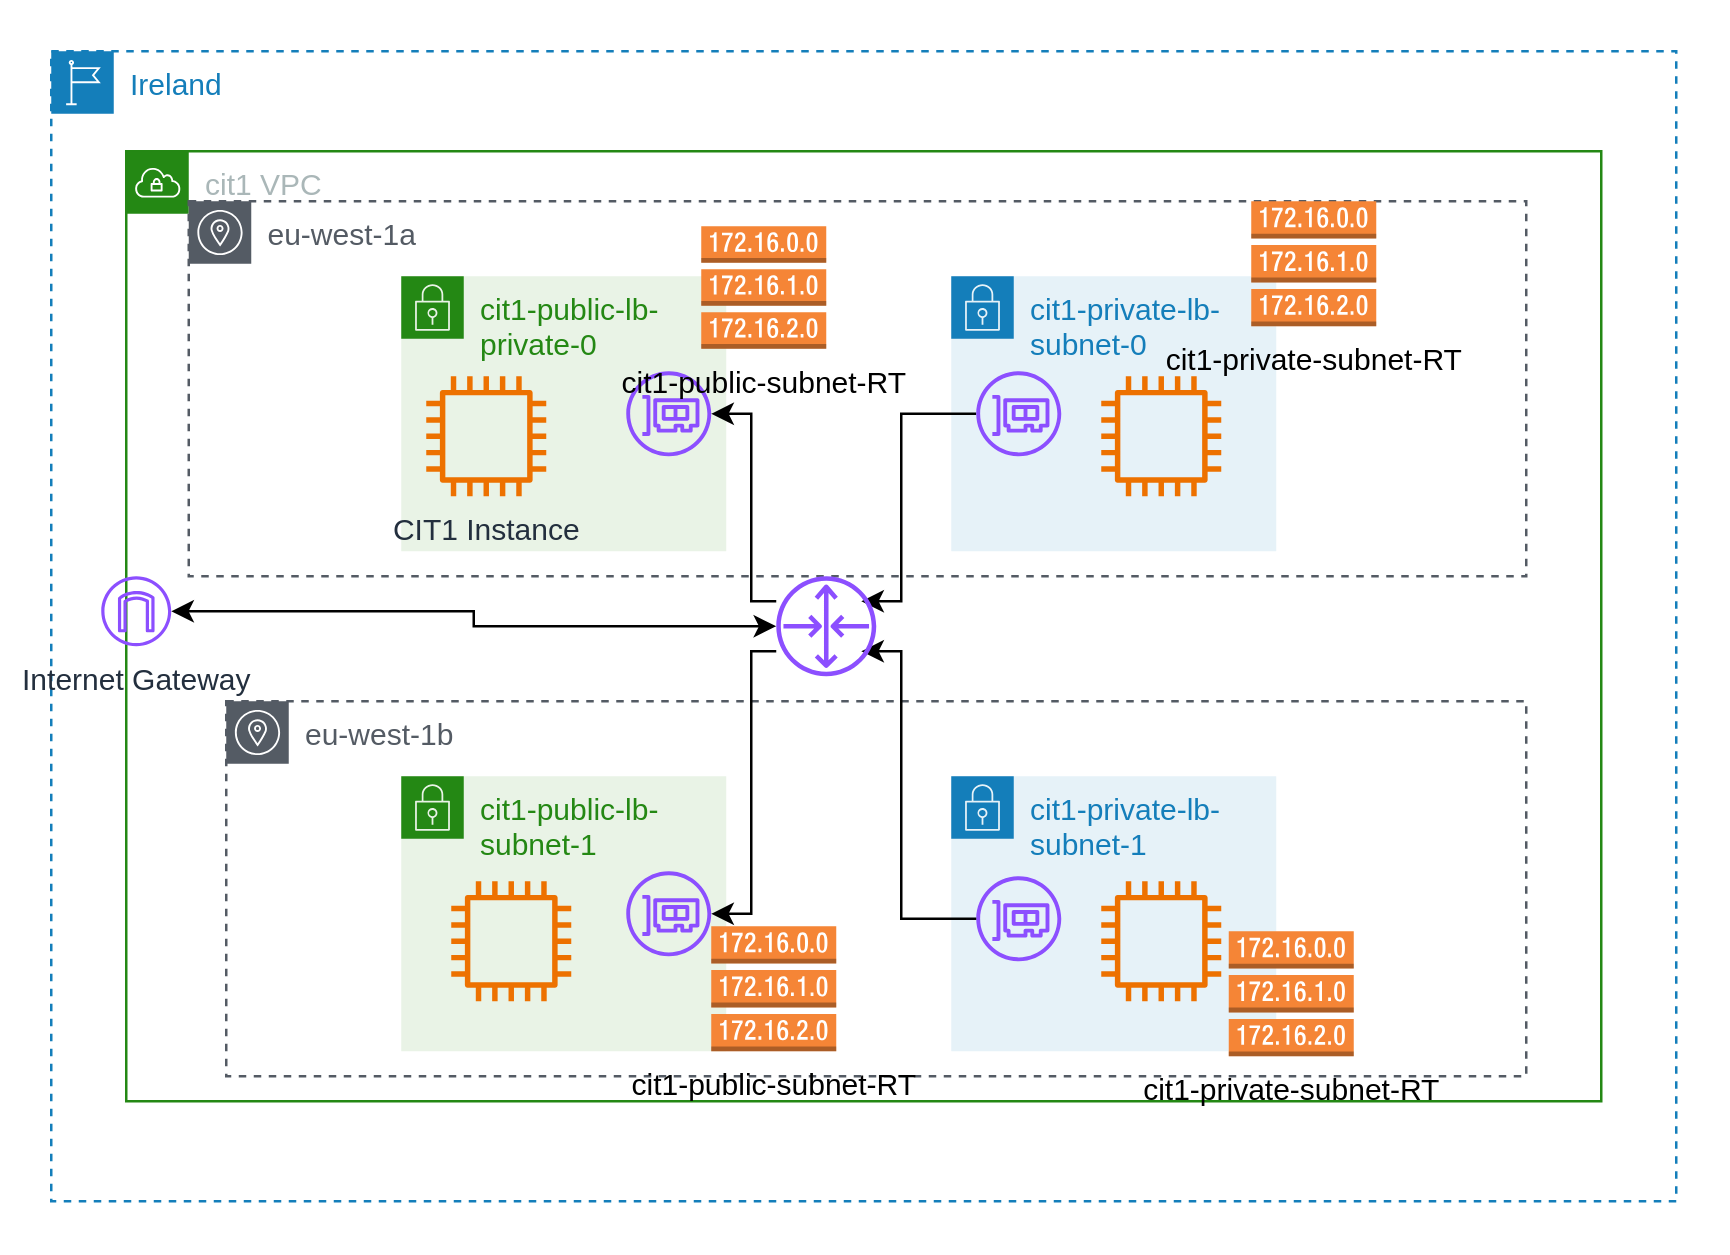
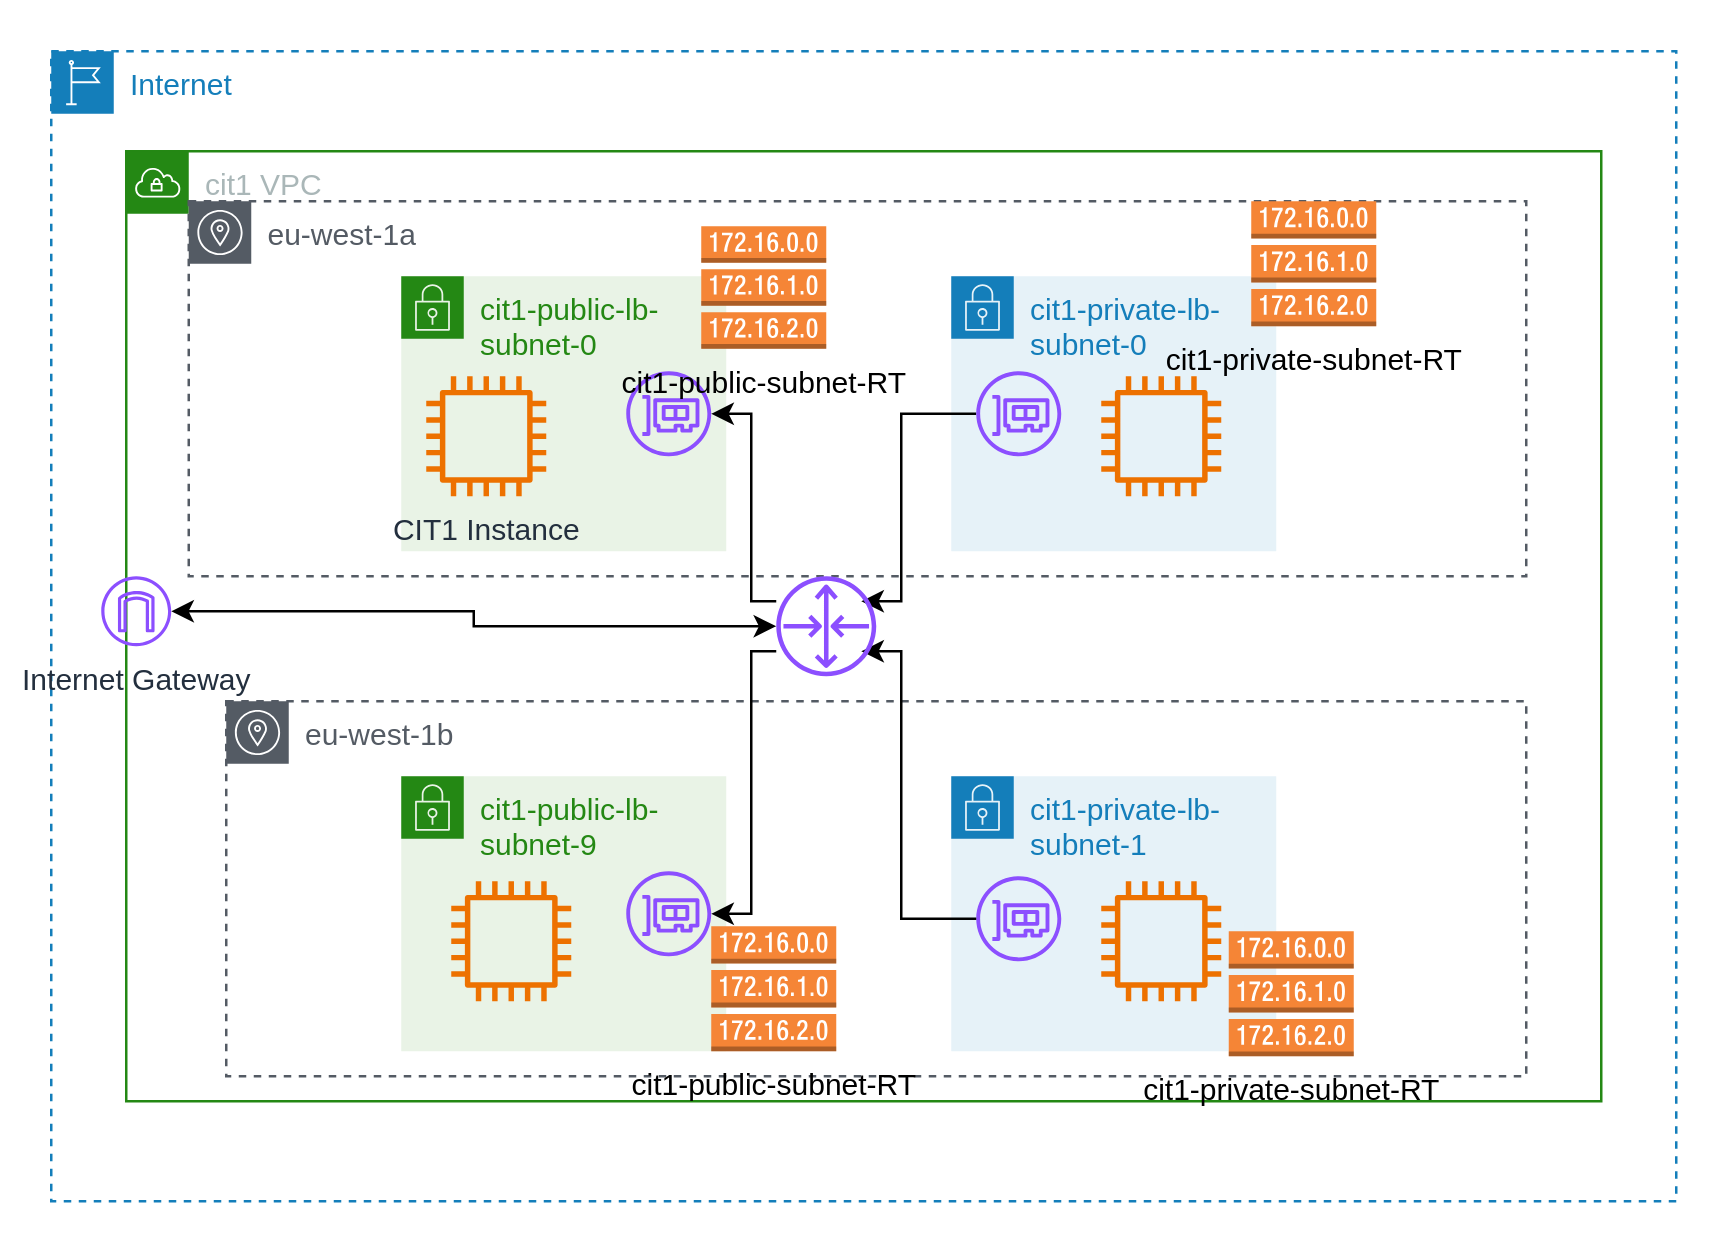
node "Ireland": label "Ireland" -> "Internet"
node "cit1-public-lb-private-0": label "cit1-public-lb-private-0" -> "cit1-public-lb-subnet-0"
node "cit1-public-lb-subnet-1": label "cit1-public-lb-subnet-1" -> "cit1-public-lb-subnet-9"
